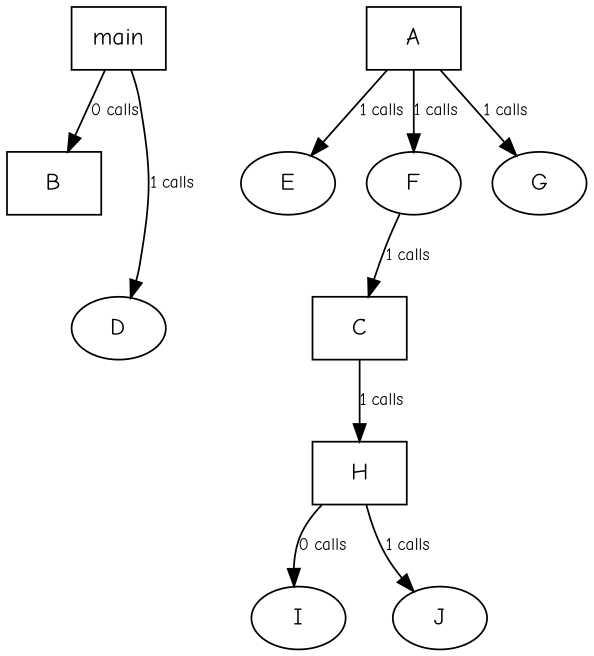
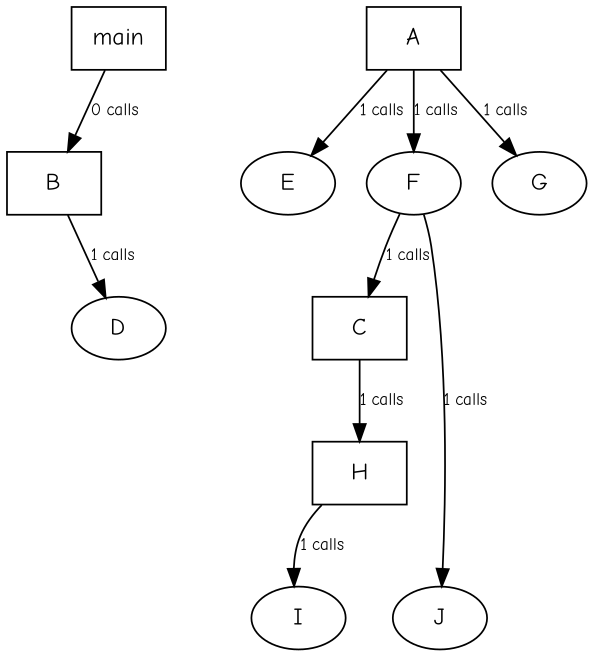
edge "main" -> "D": now "B" -> "D"
edge "H" -> "J": now "F" -> "J"
edge "H" -> "I": label "0 calls" -> "1 calls"
